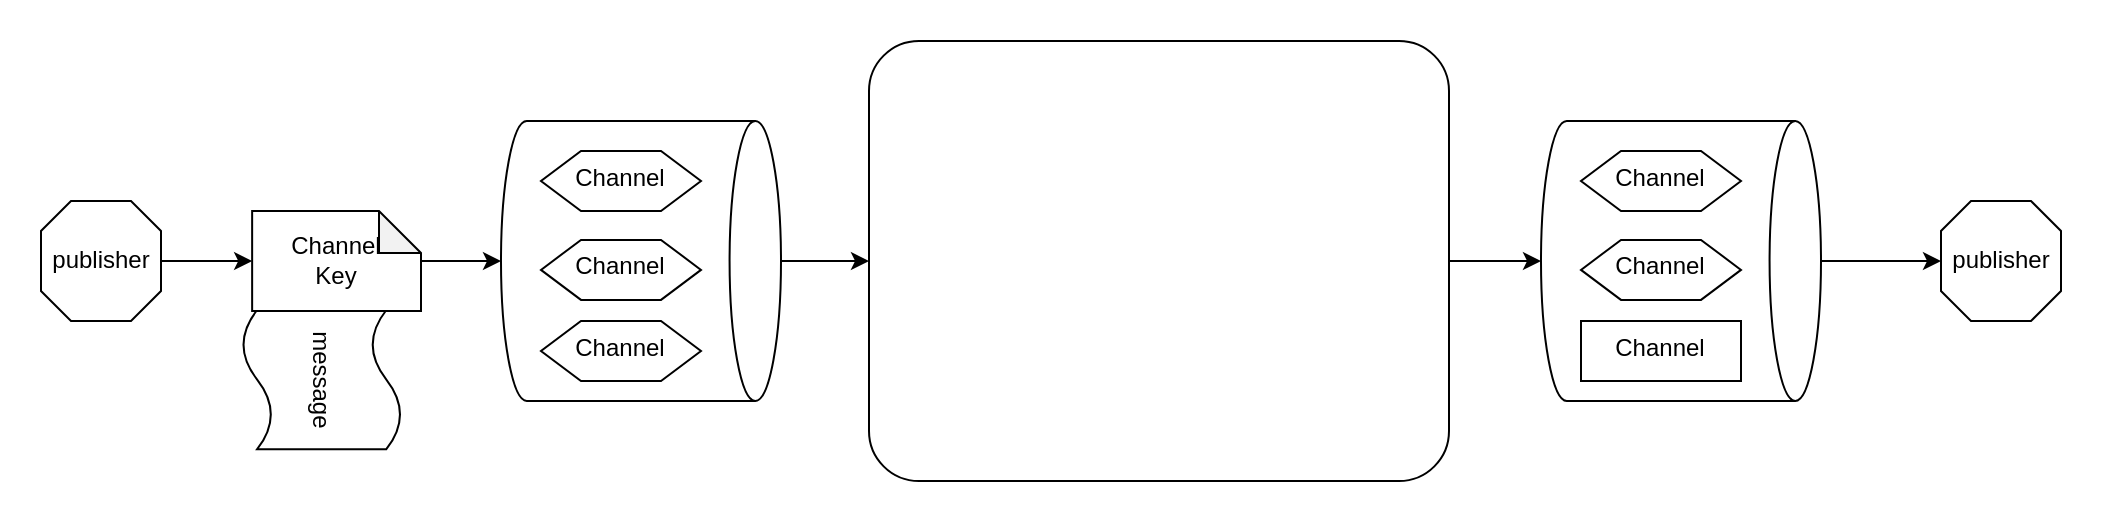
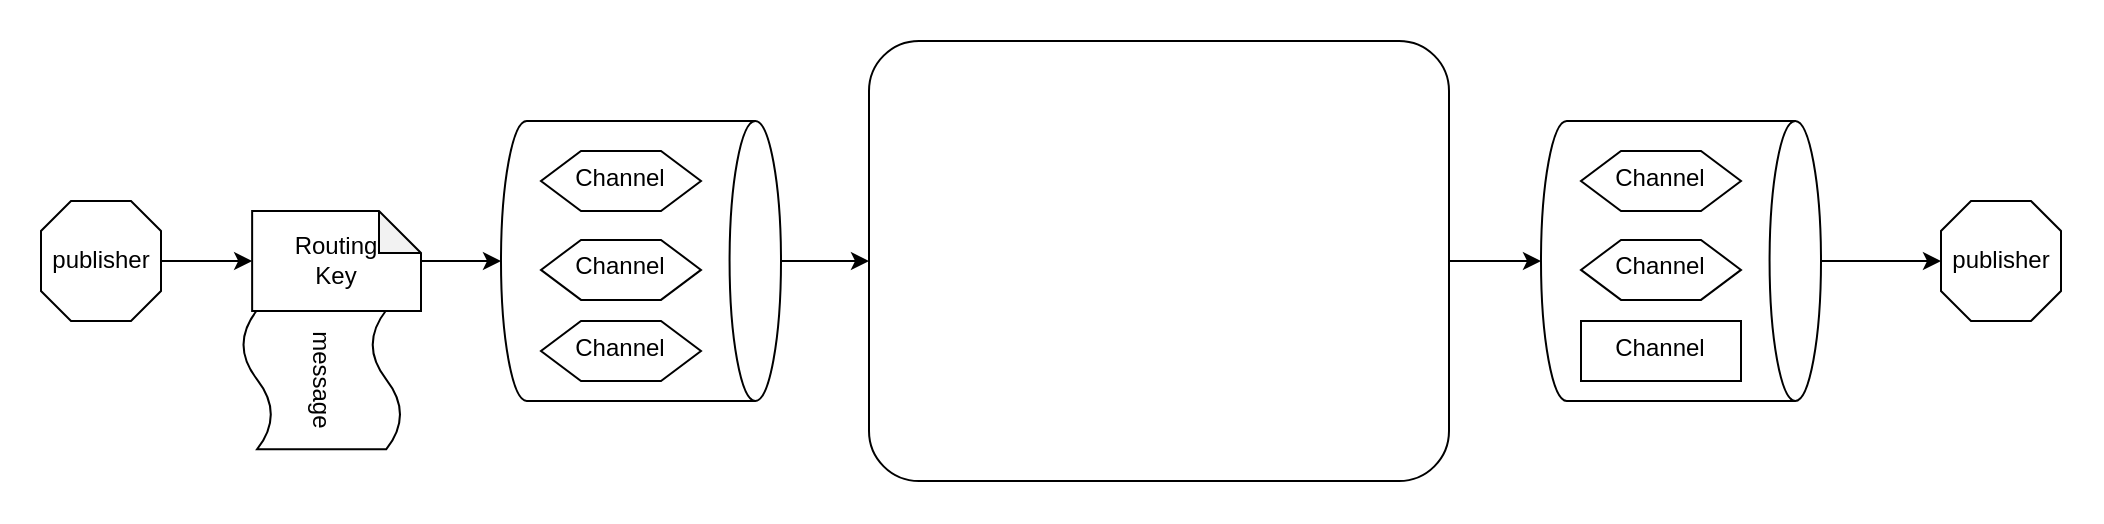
node "Channel Key": label "Channel Key" -> "Routing Key"
